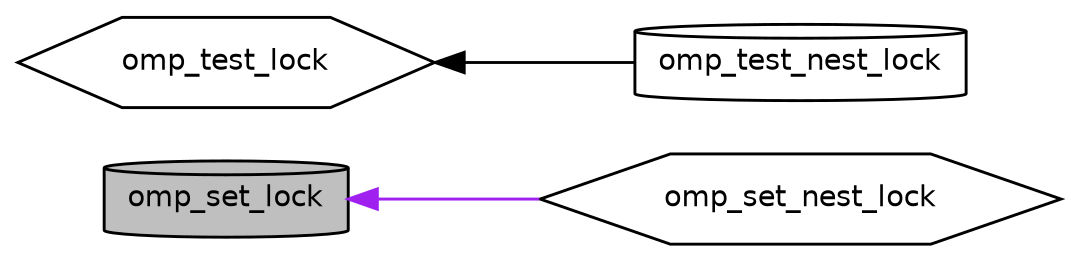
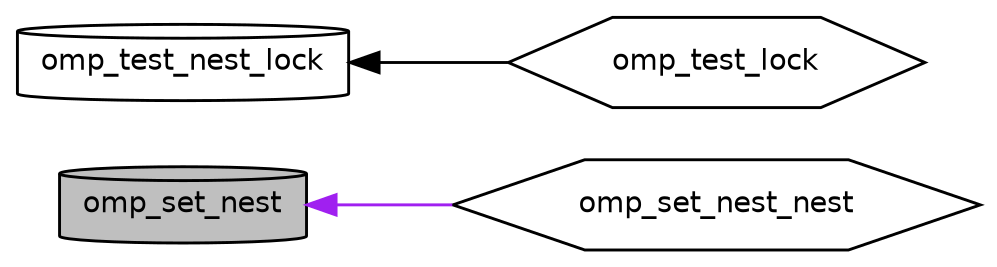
edge "omp_test_nest_lock" -> "omp_test_lock": reversed
node "omp_set_lock": label "omp_set_lock" -> "omp_set_nest"
node "omp_set_nest_lock": label "omp_set_nest_lock" -> "omp_set_nest_nest"
